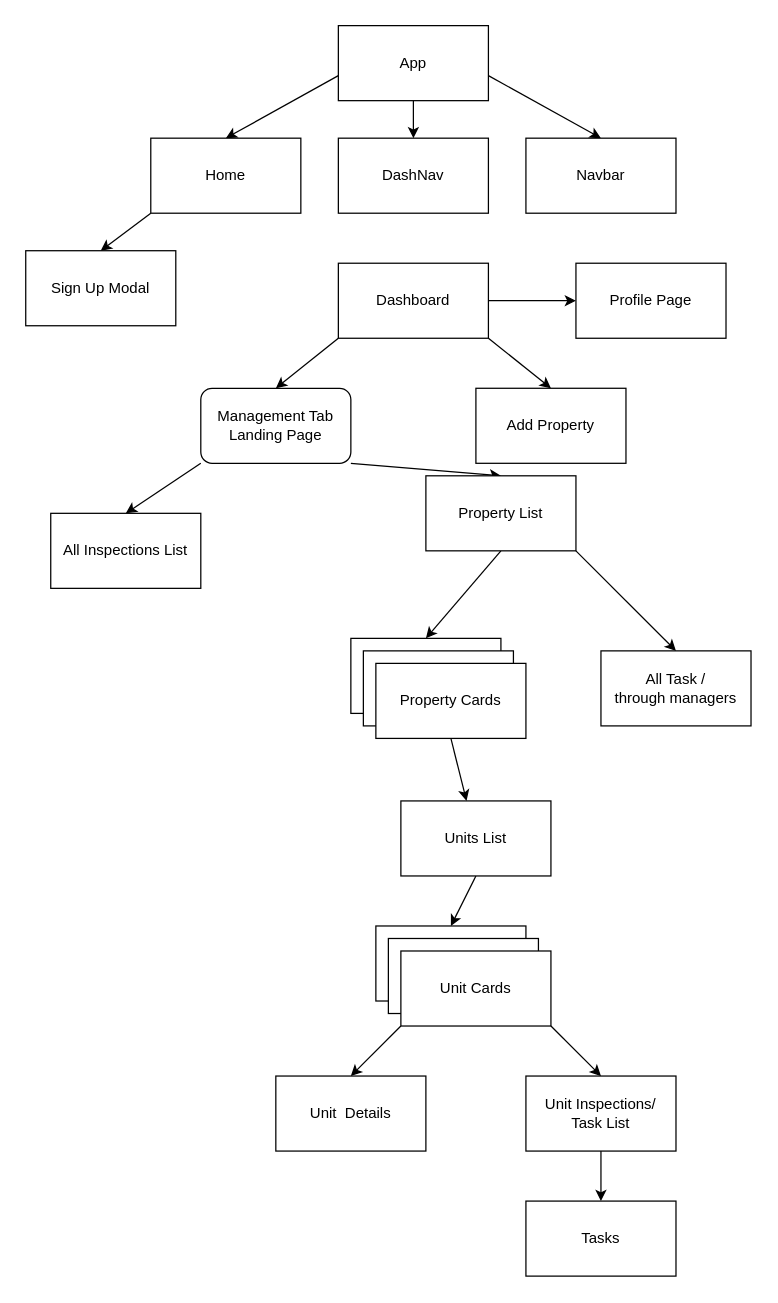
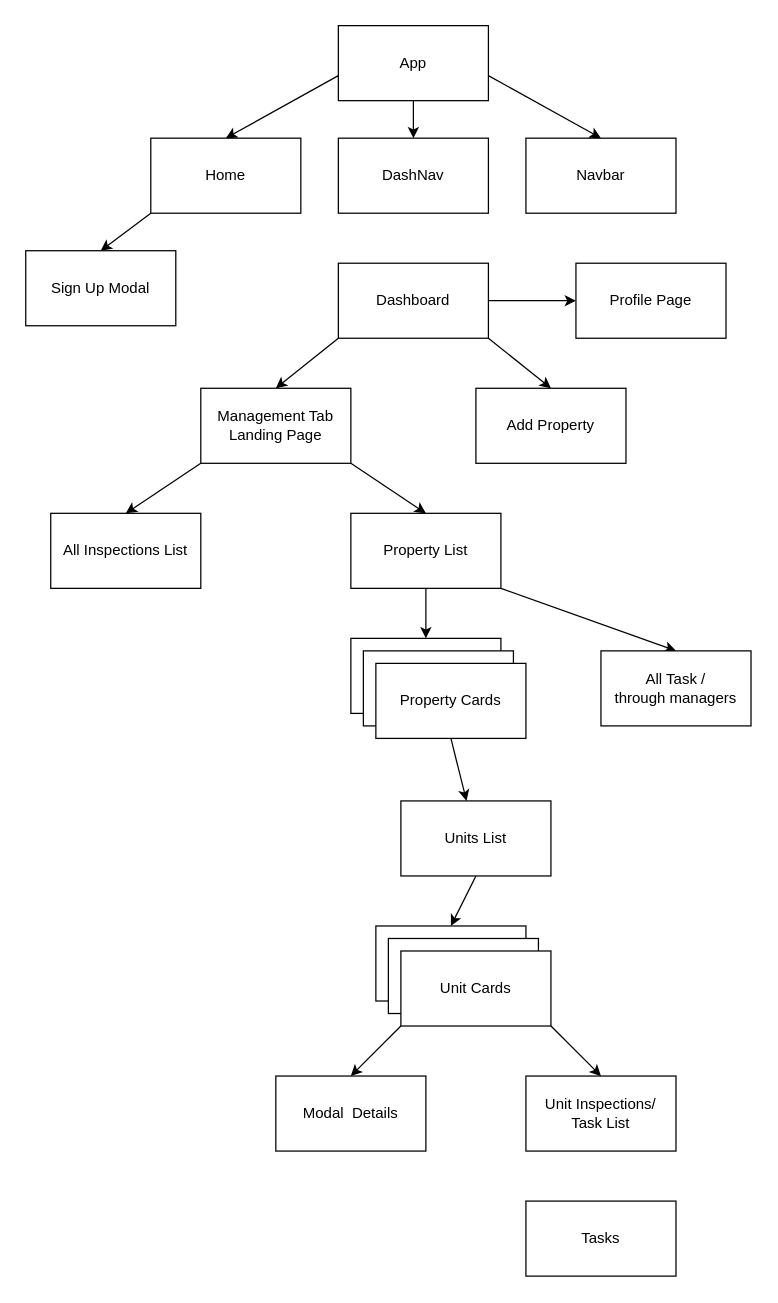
node "Management Tab Landing Page": shape rounded rectangle -> rectangle
node "Property List": moved (501, 513) -> (426, 551)
node "Unit Details": label "Unit Details" -> "Modal Details"
edge "Unit Inspections/ Task List" -> "Tasks": removed
